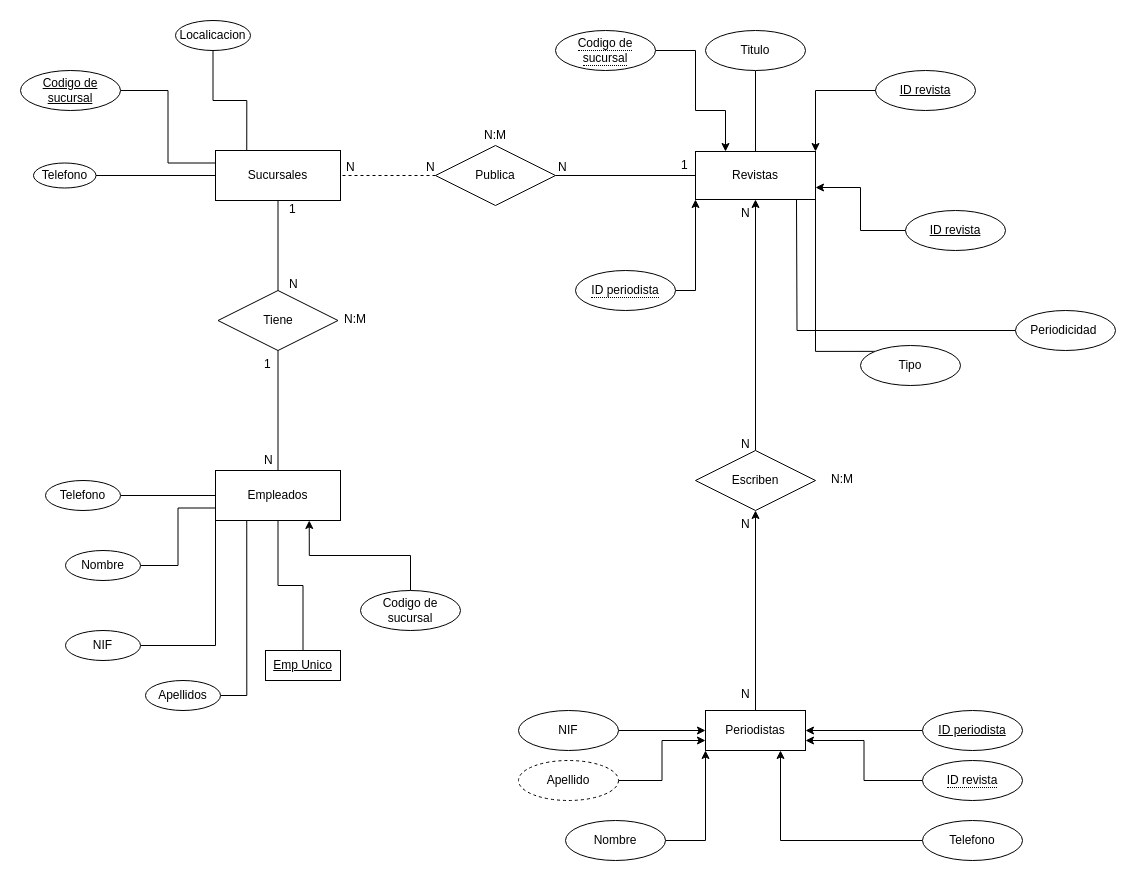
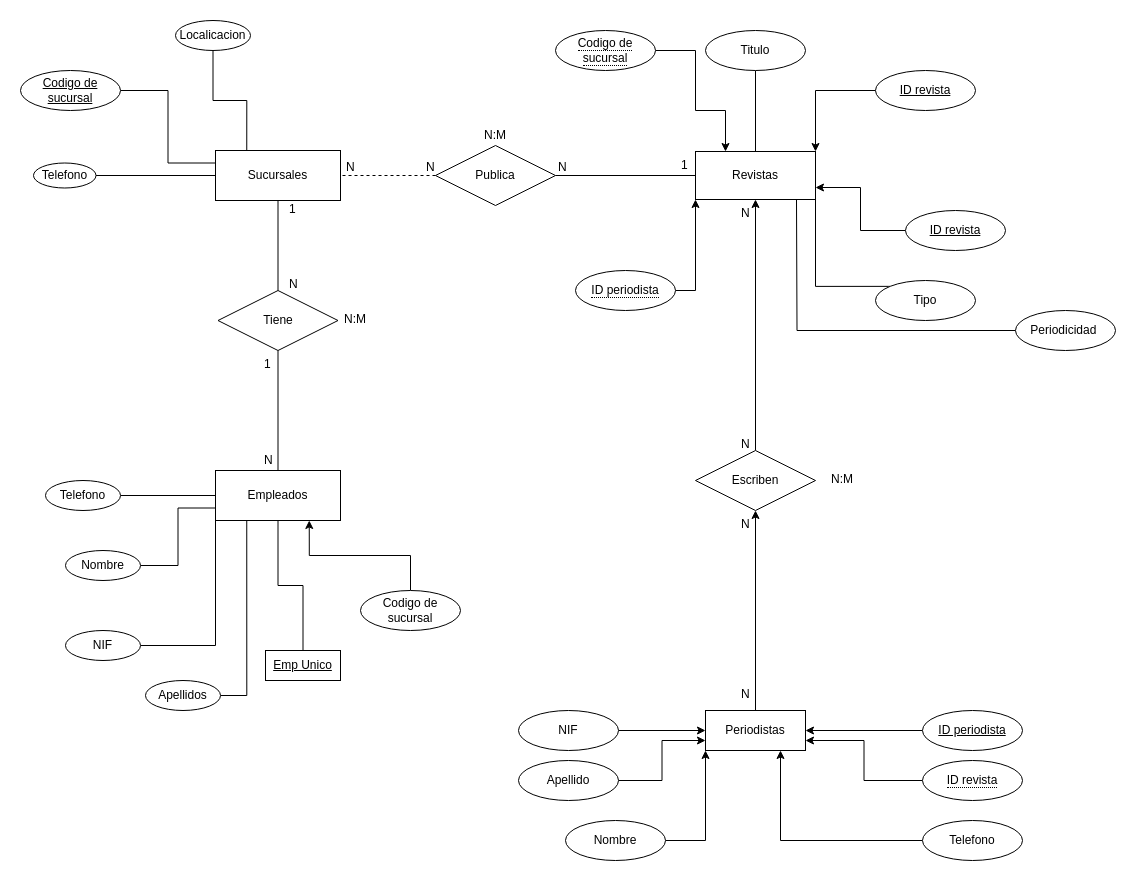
node "Tipo": moved (911, 366) -> (926, 301)
node "Apellido": style dashed -> solid
